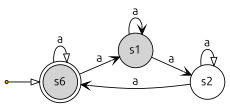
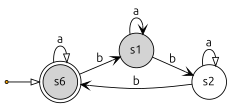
edge "s6" -> "s1": label "a" -> "b"
edge "s1" -> "s2": label "a" -> "b"
edge "s2" -> "s6": label "a" -> "b"
